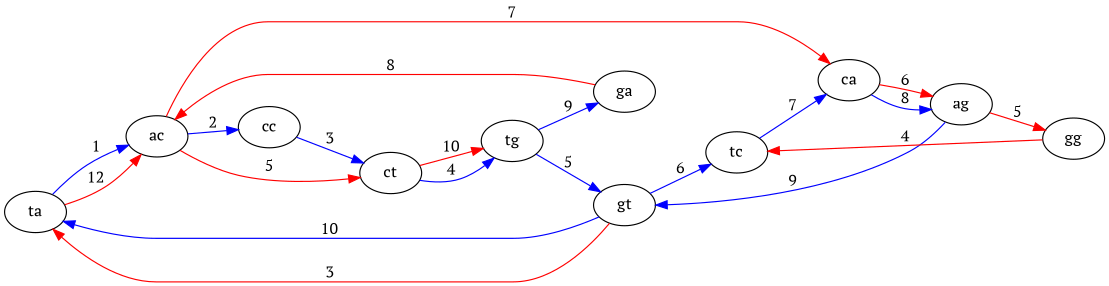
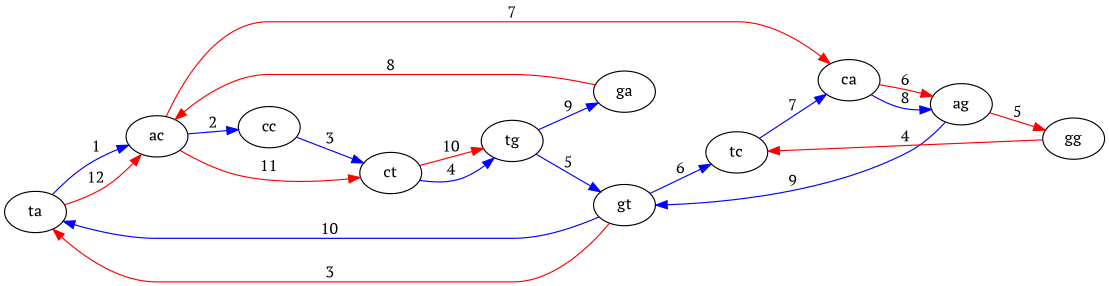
edge "ac" -> "ct": label "5" -> "11"
